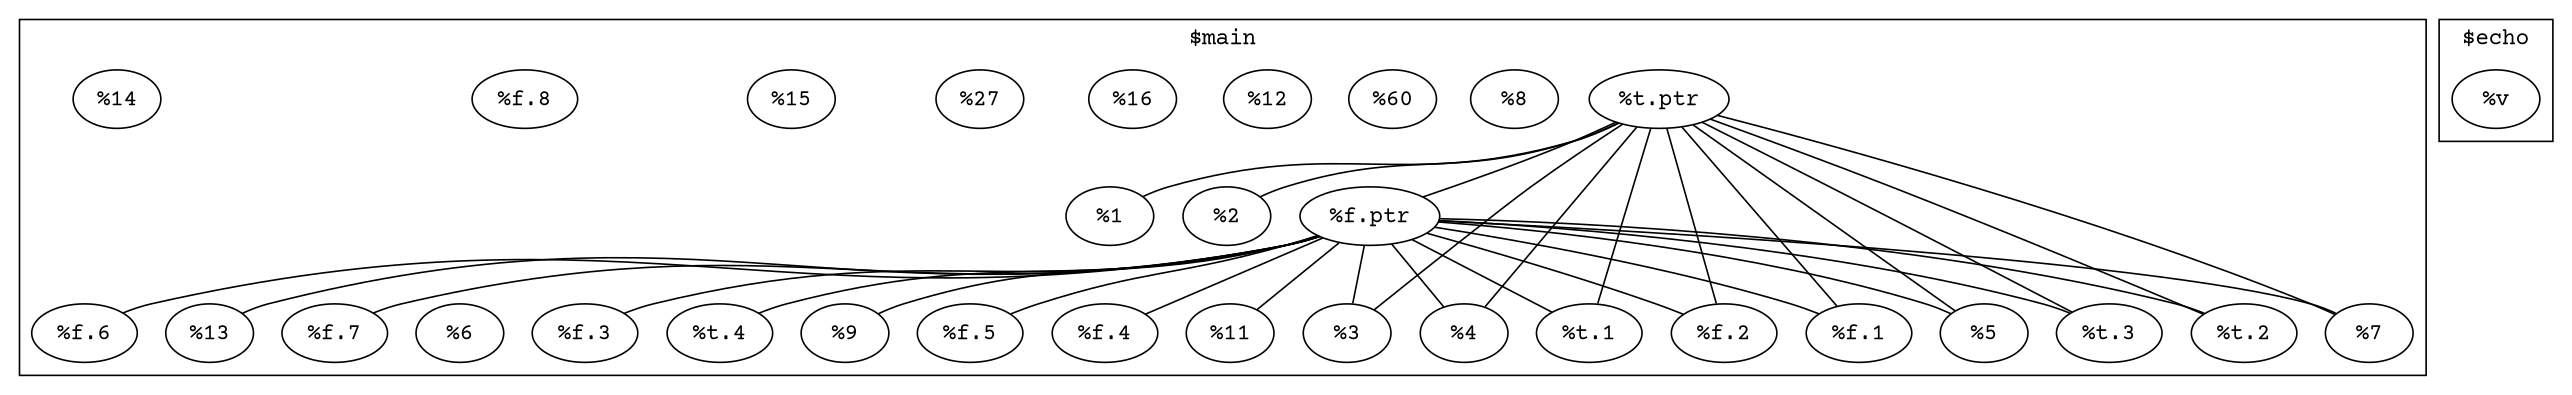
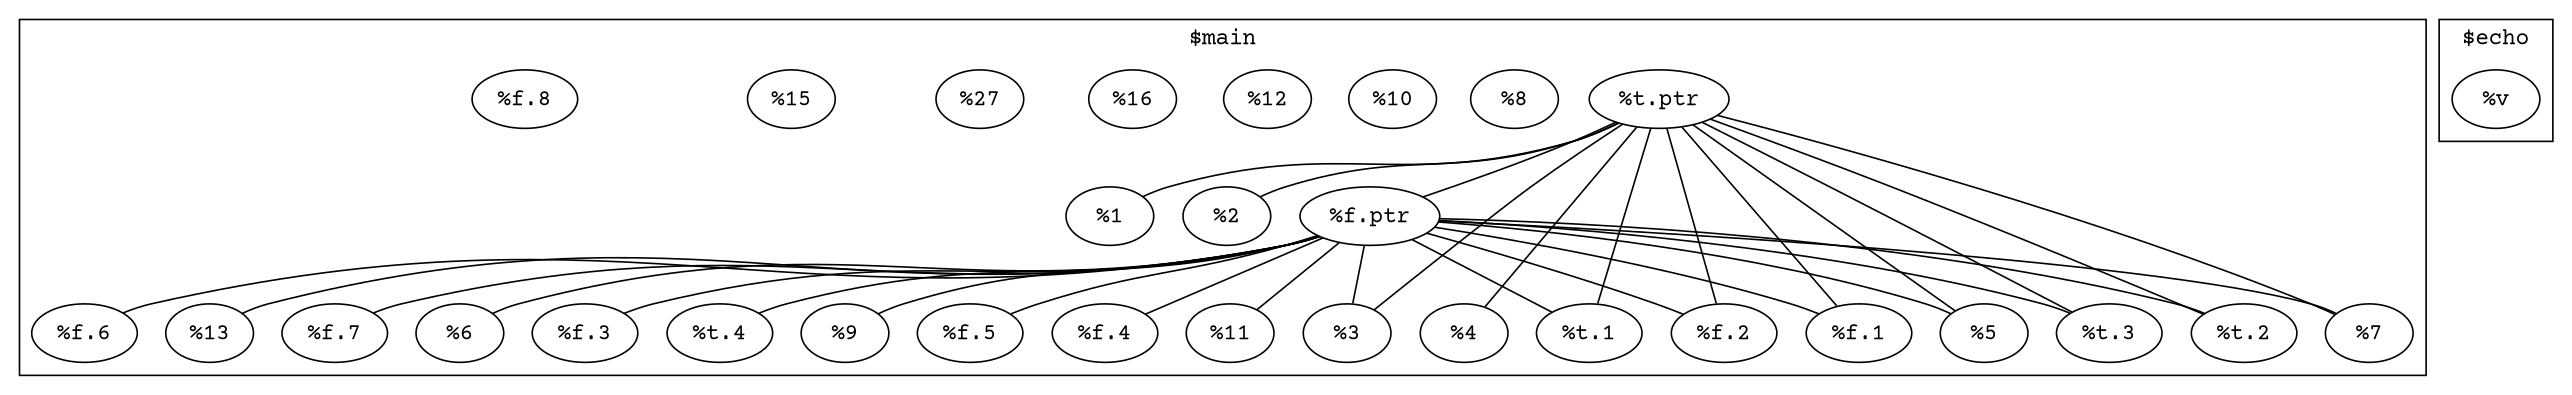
node "%14": removed
node "%60": label "%60" -> "%10"
edge "%f.ptr" -- "%4": now "%f.ptr" -- "%6"
